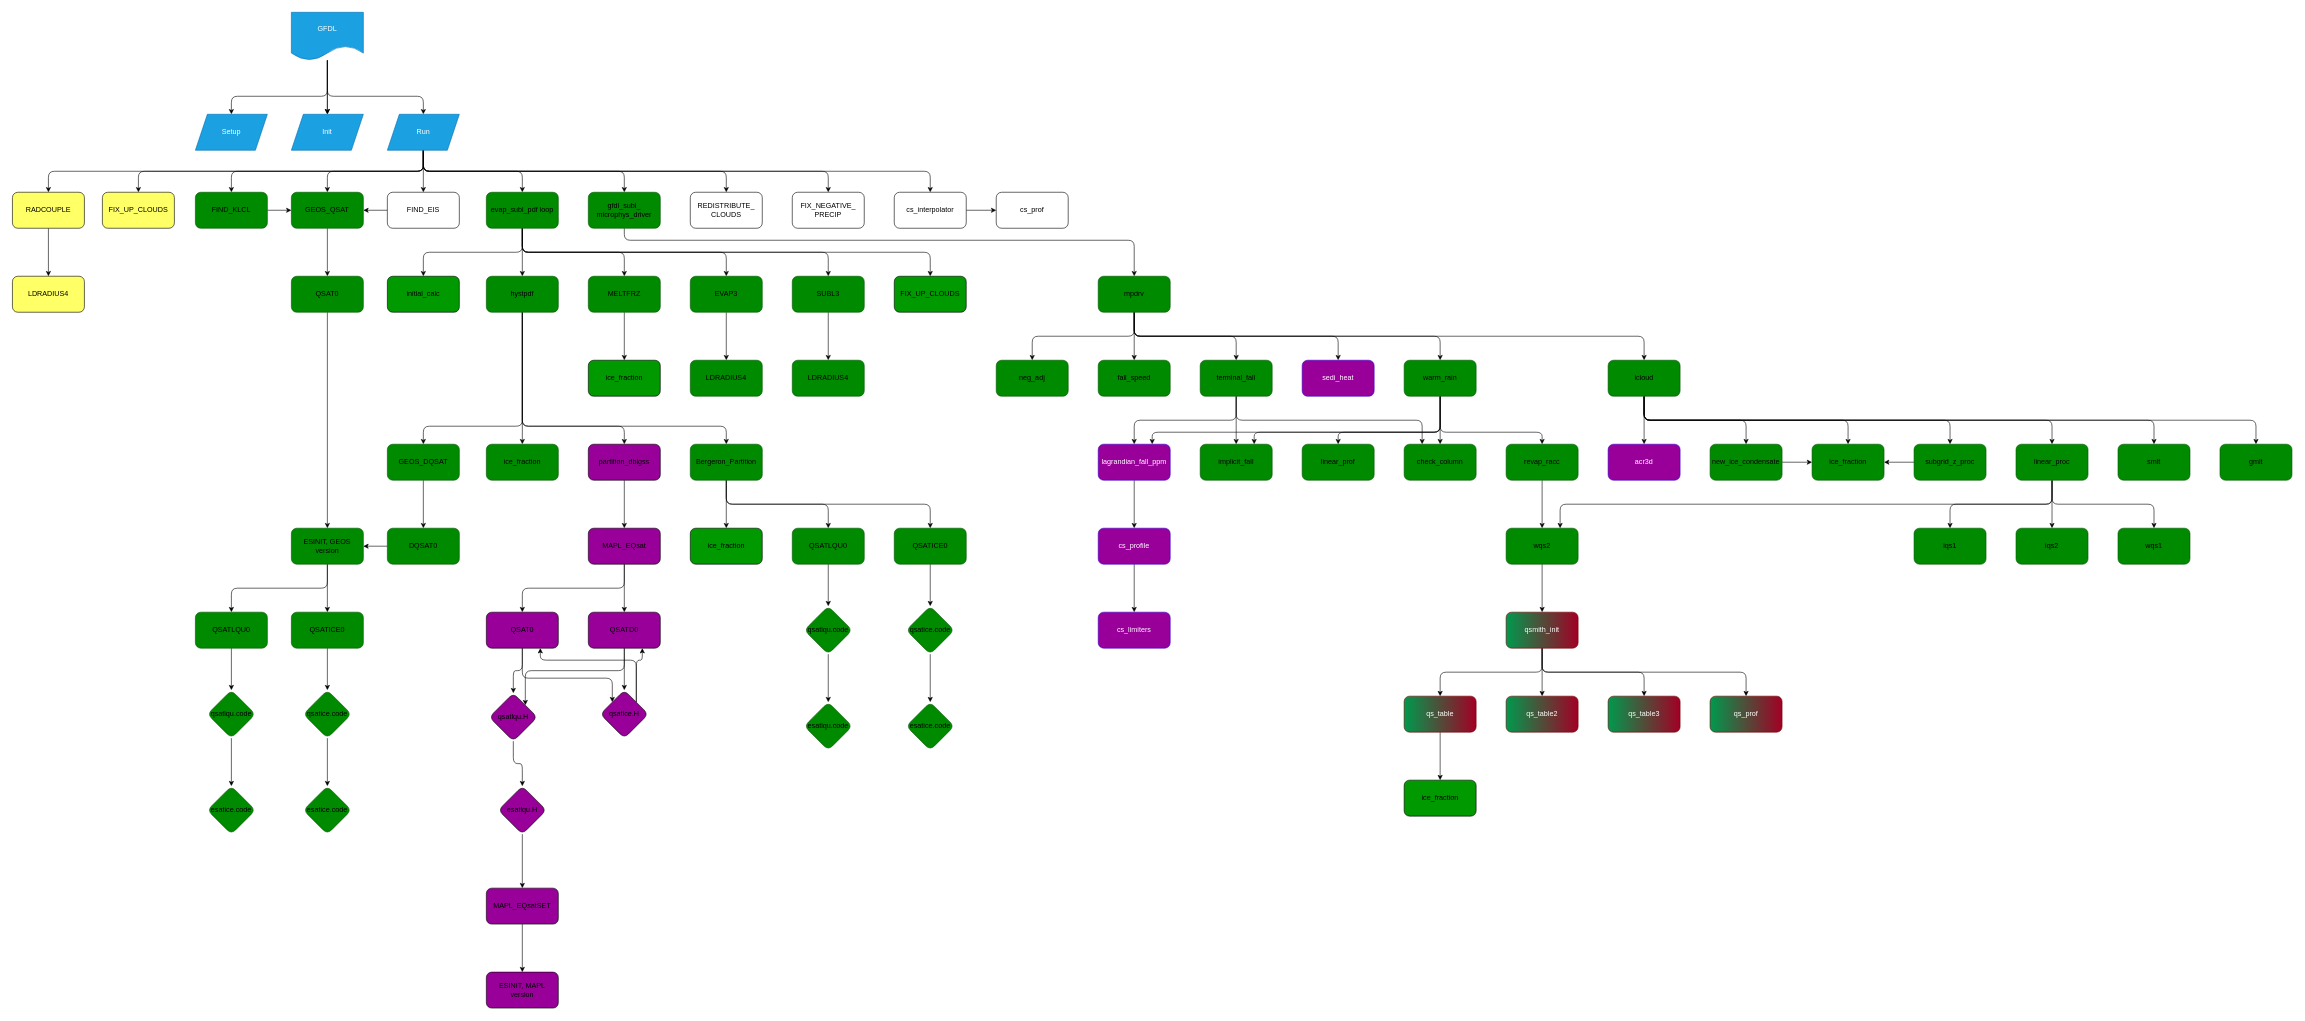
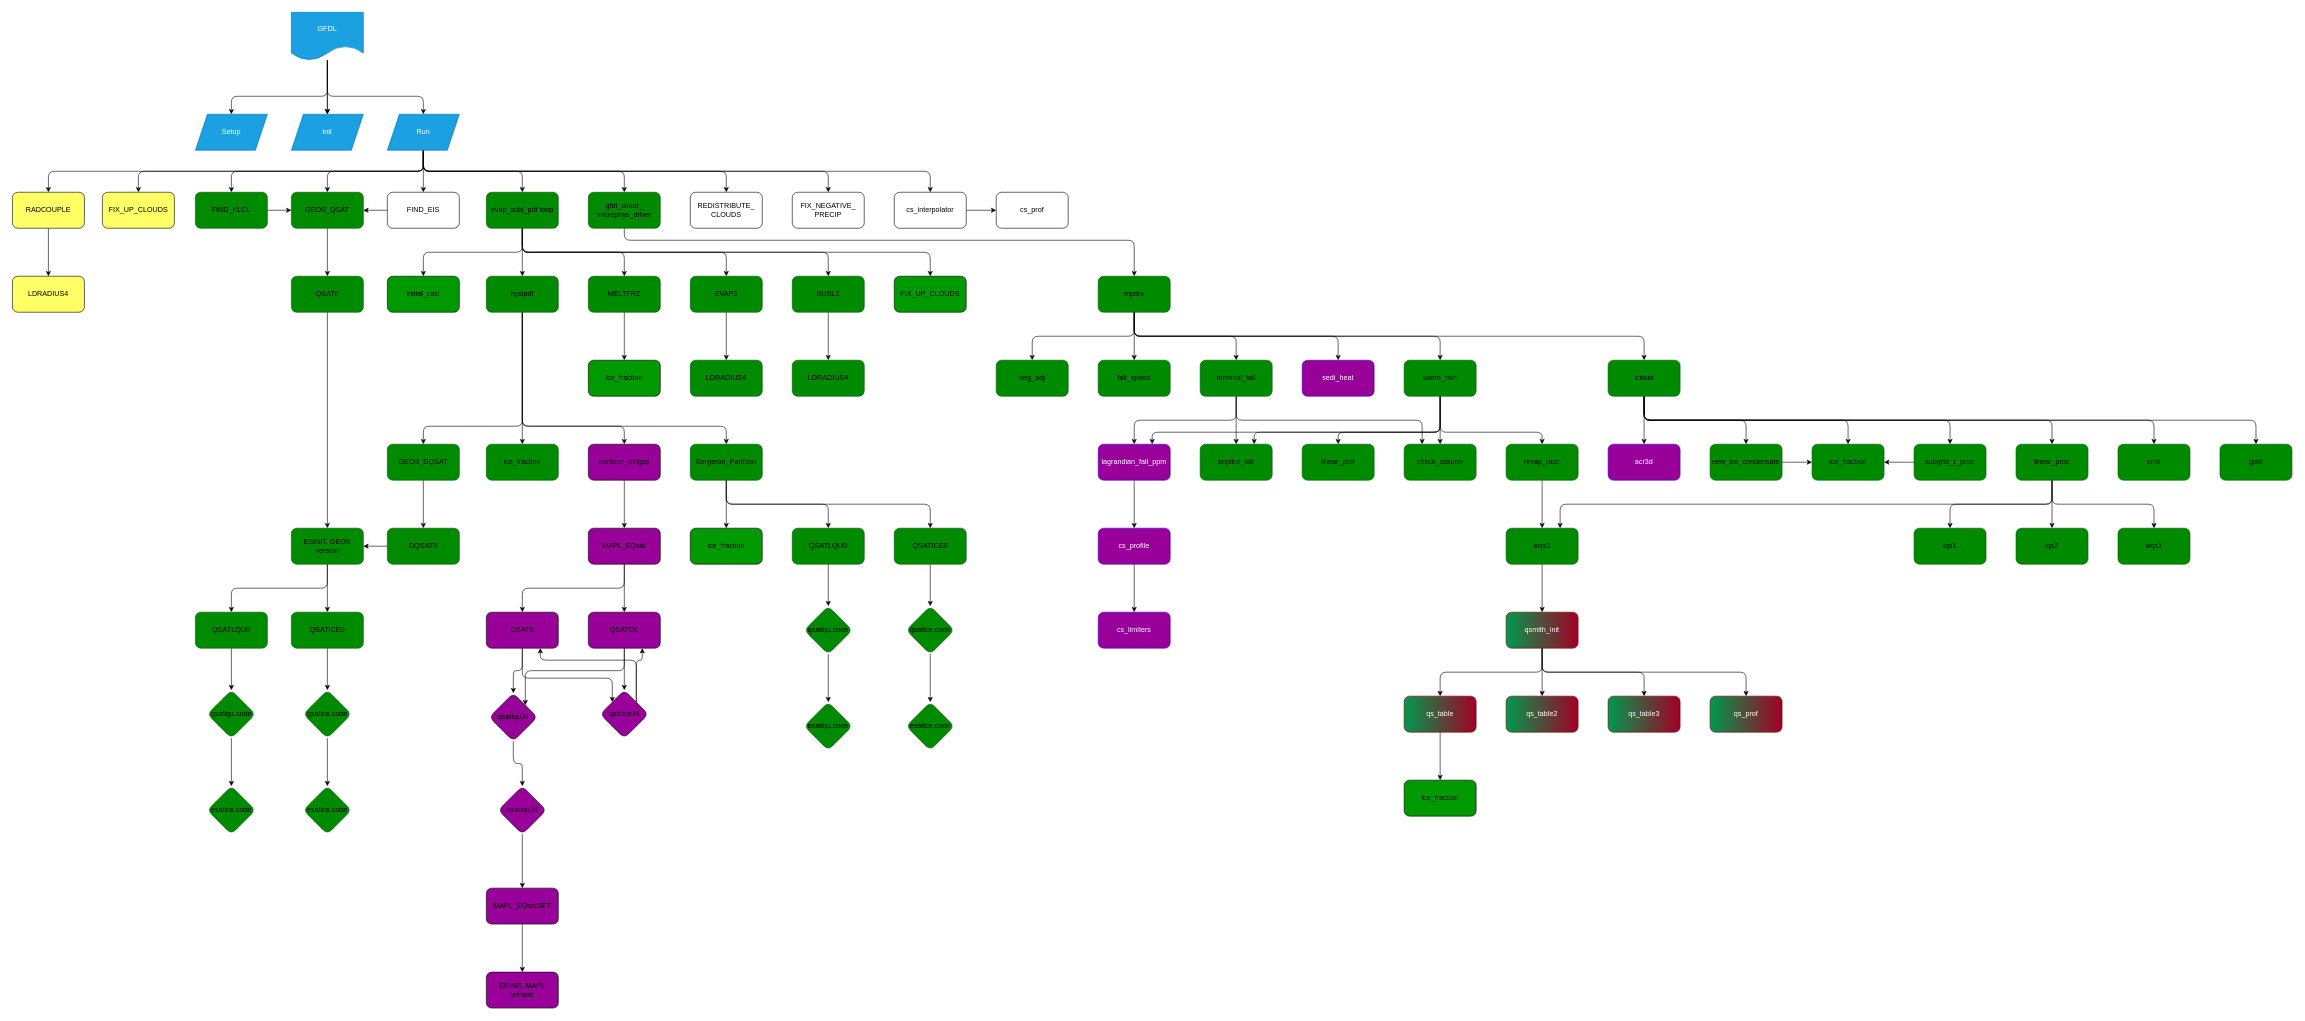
node "gfdl_subl_ microphys_driver": label "gfdl_subl_ microphys_driver" -> "gfdl_cloud_ microphys_driver"
